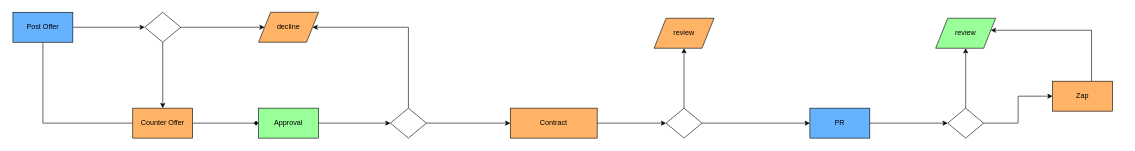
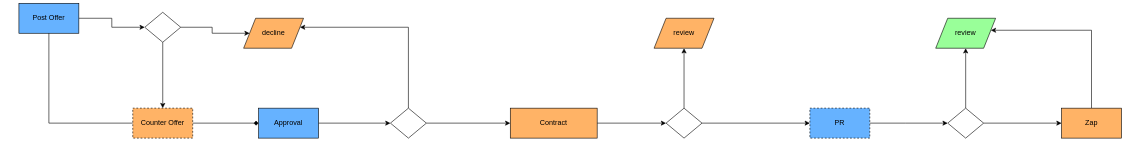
node "Post Offer": moved (42, 27) -> (48, 18)
node "decline": moved (288, 27) -> (273, 33)
node "Zap": moved (1083, 96) -> (1092, 123)
node "Counter Offer": style solid -> dashed
node "Approval": fillcolor #99ff99 -> #66b2ff
node "PR": style solid -> dashed
